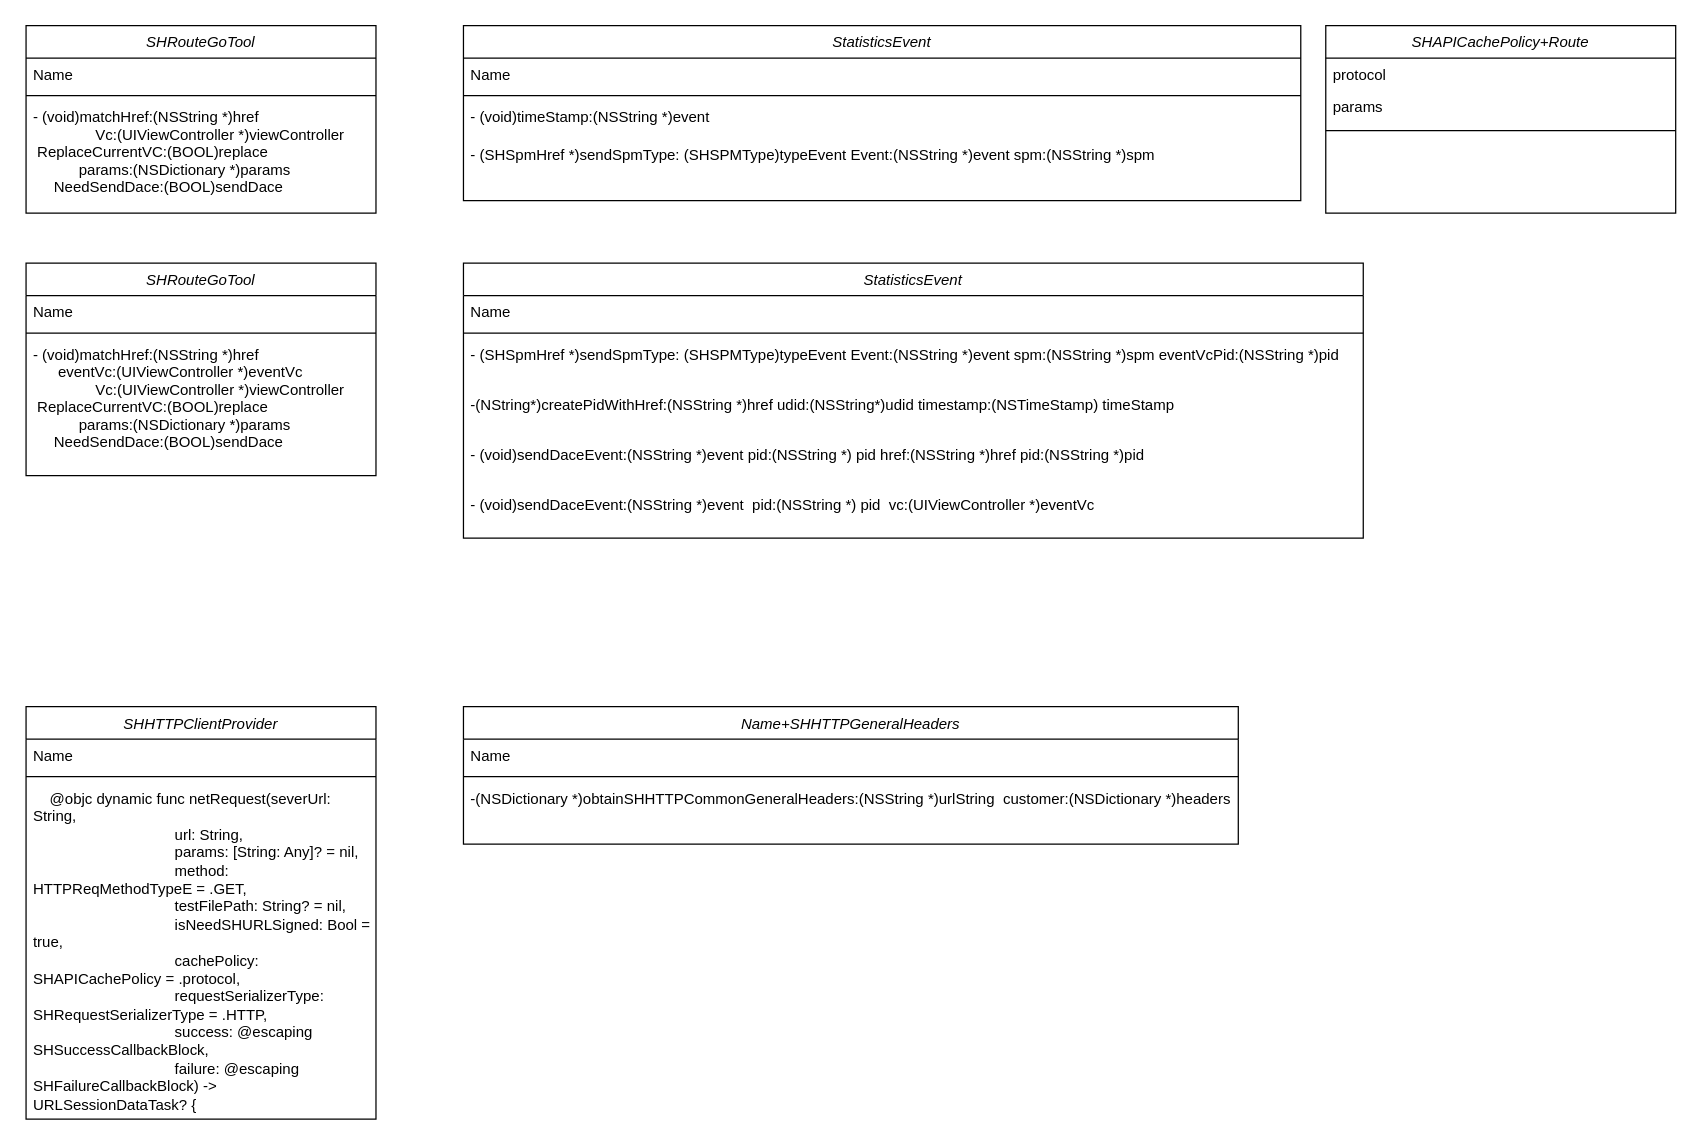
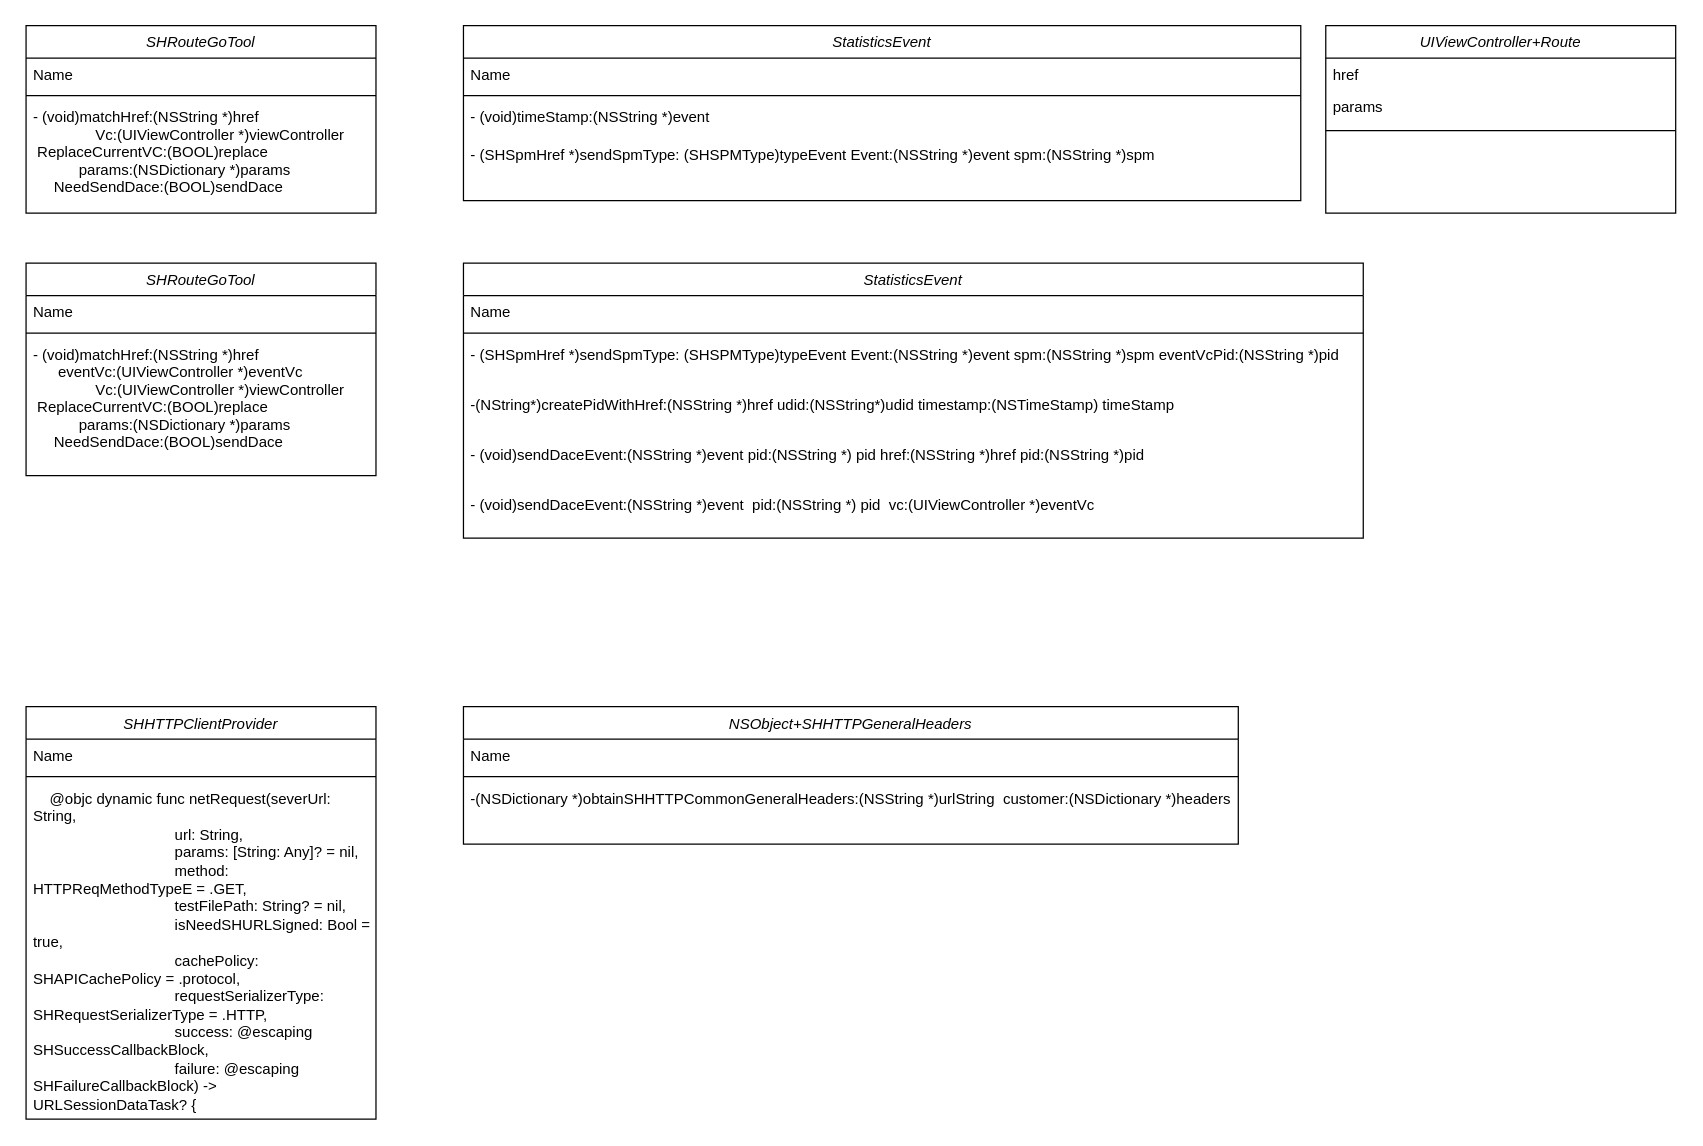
node "SHAPICachePolicy+Route": label "SHAPICachePolicy+Route" -> "UIViewController+Route"
node "protocol": label "protocol" -> "href"
node "Name+SHHTTPGeneralHeaders": label "Name+SHHTTPGeneralHeaders" -> "NSObject+SHHTTPGeneralHeaders"
